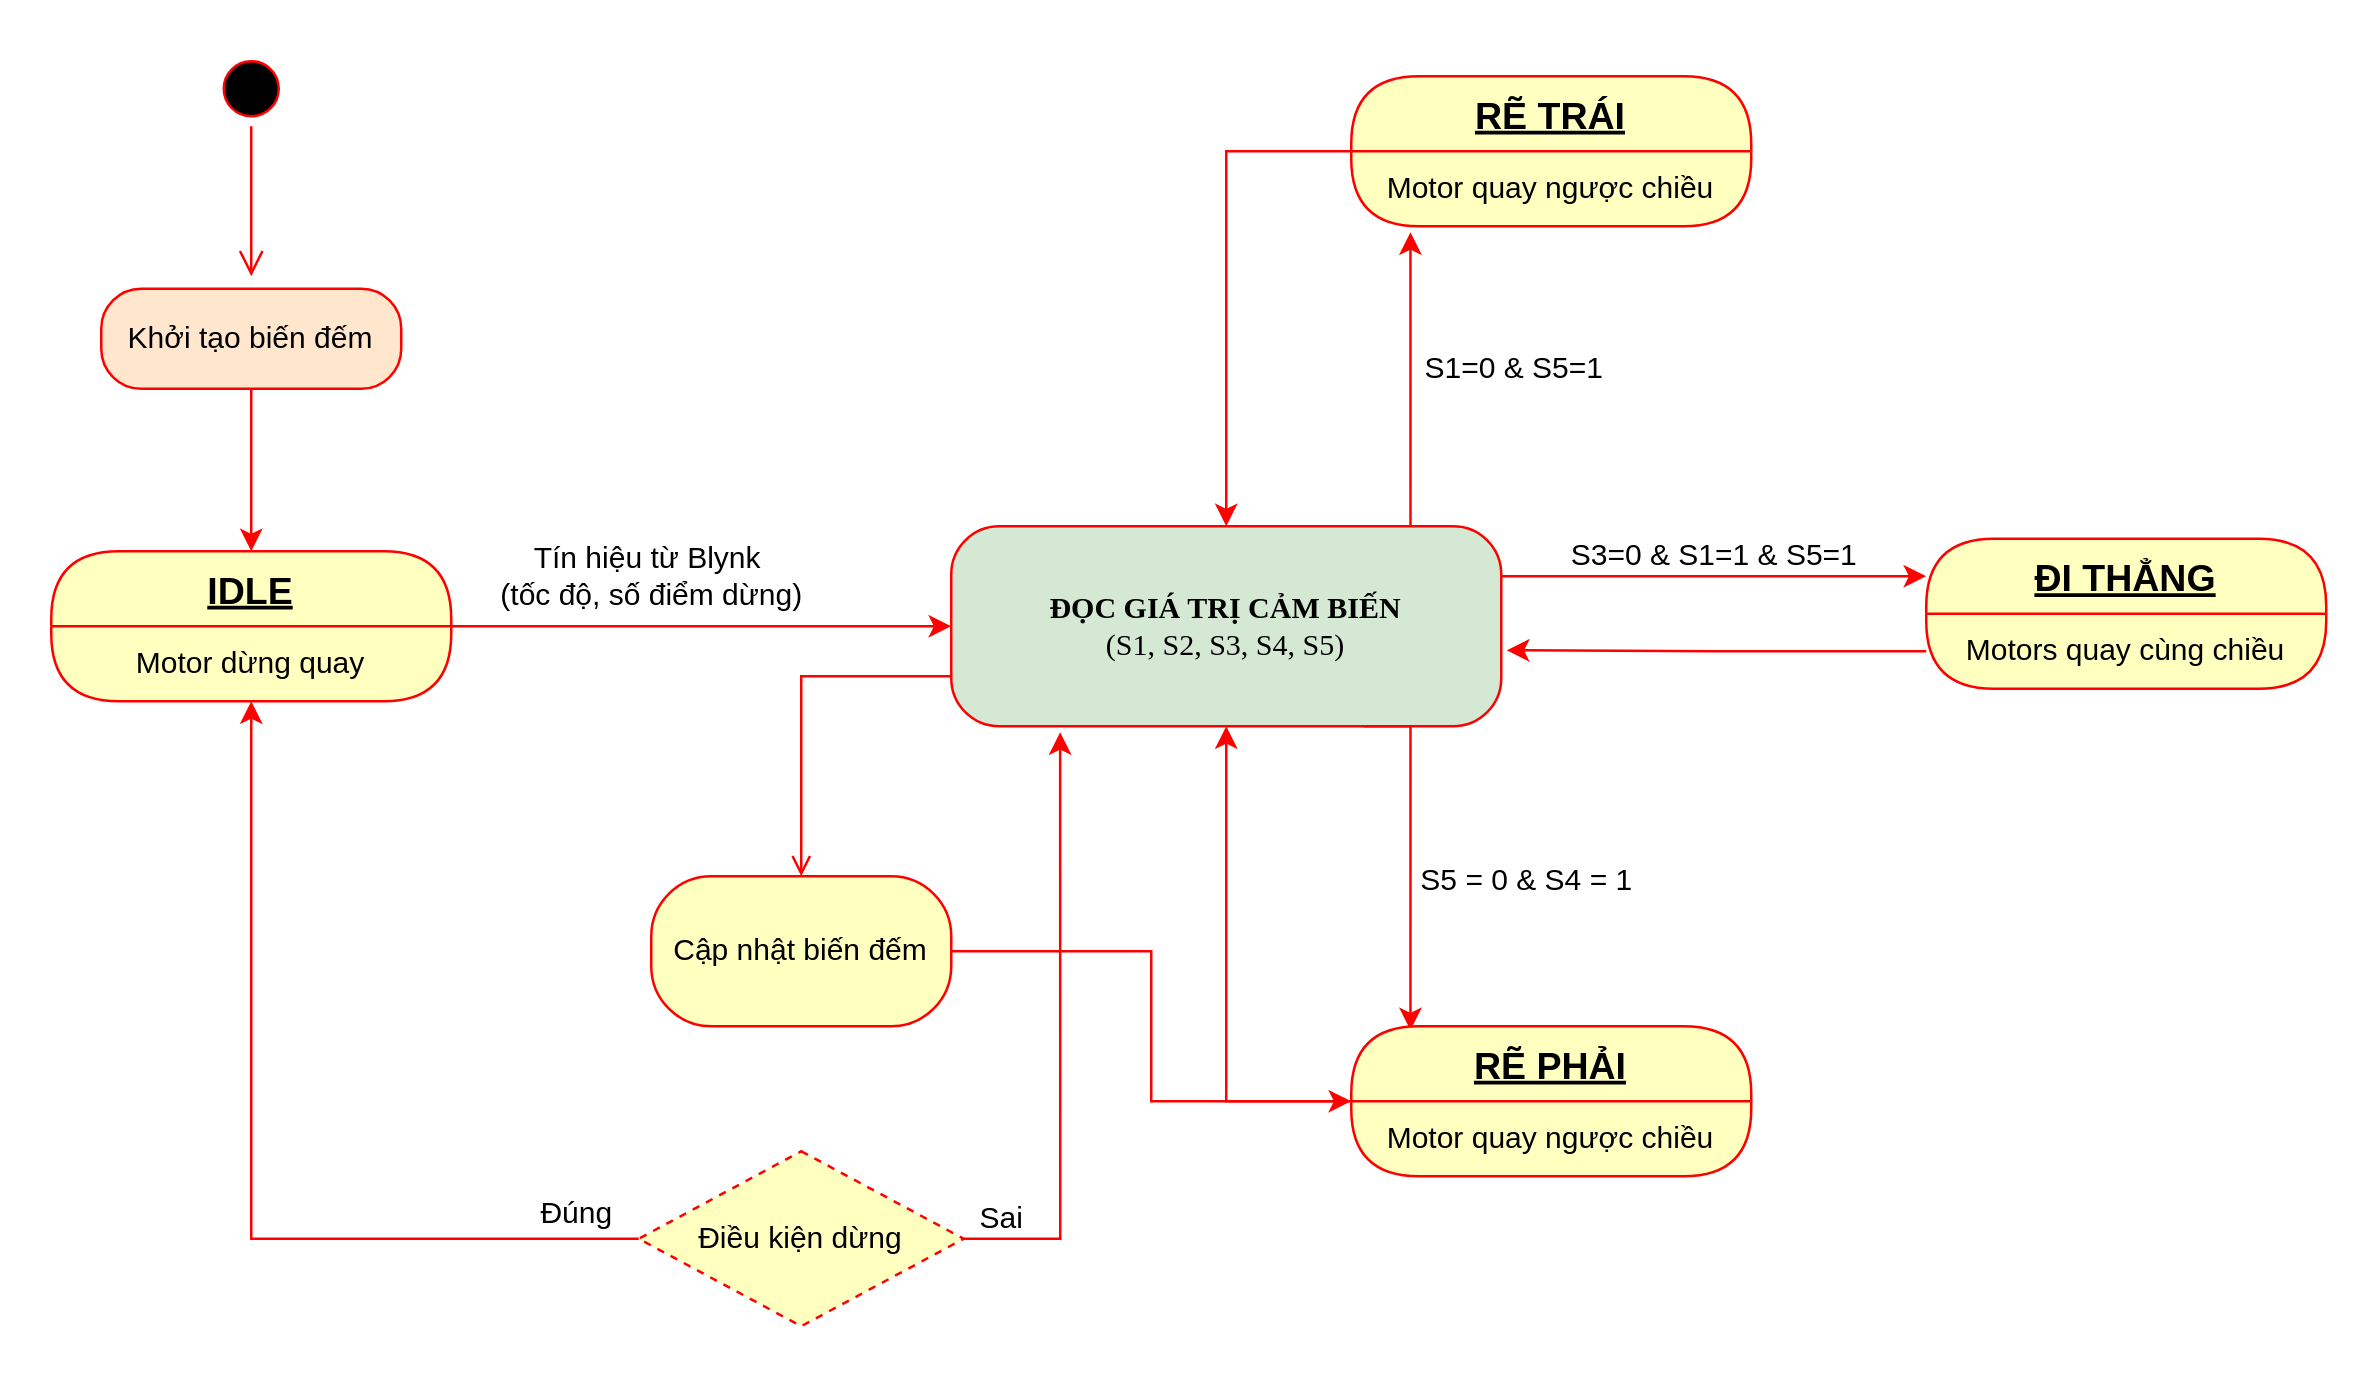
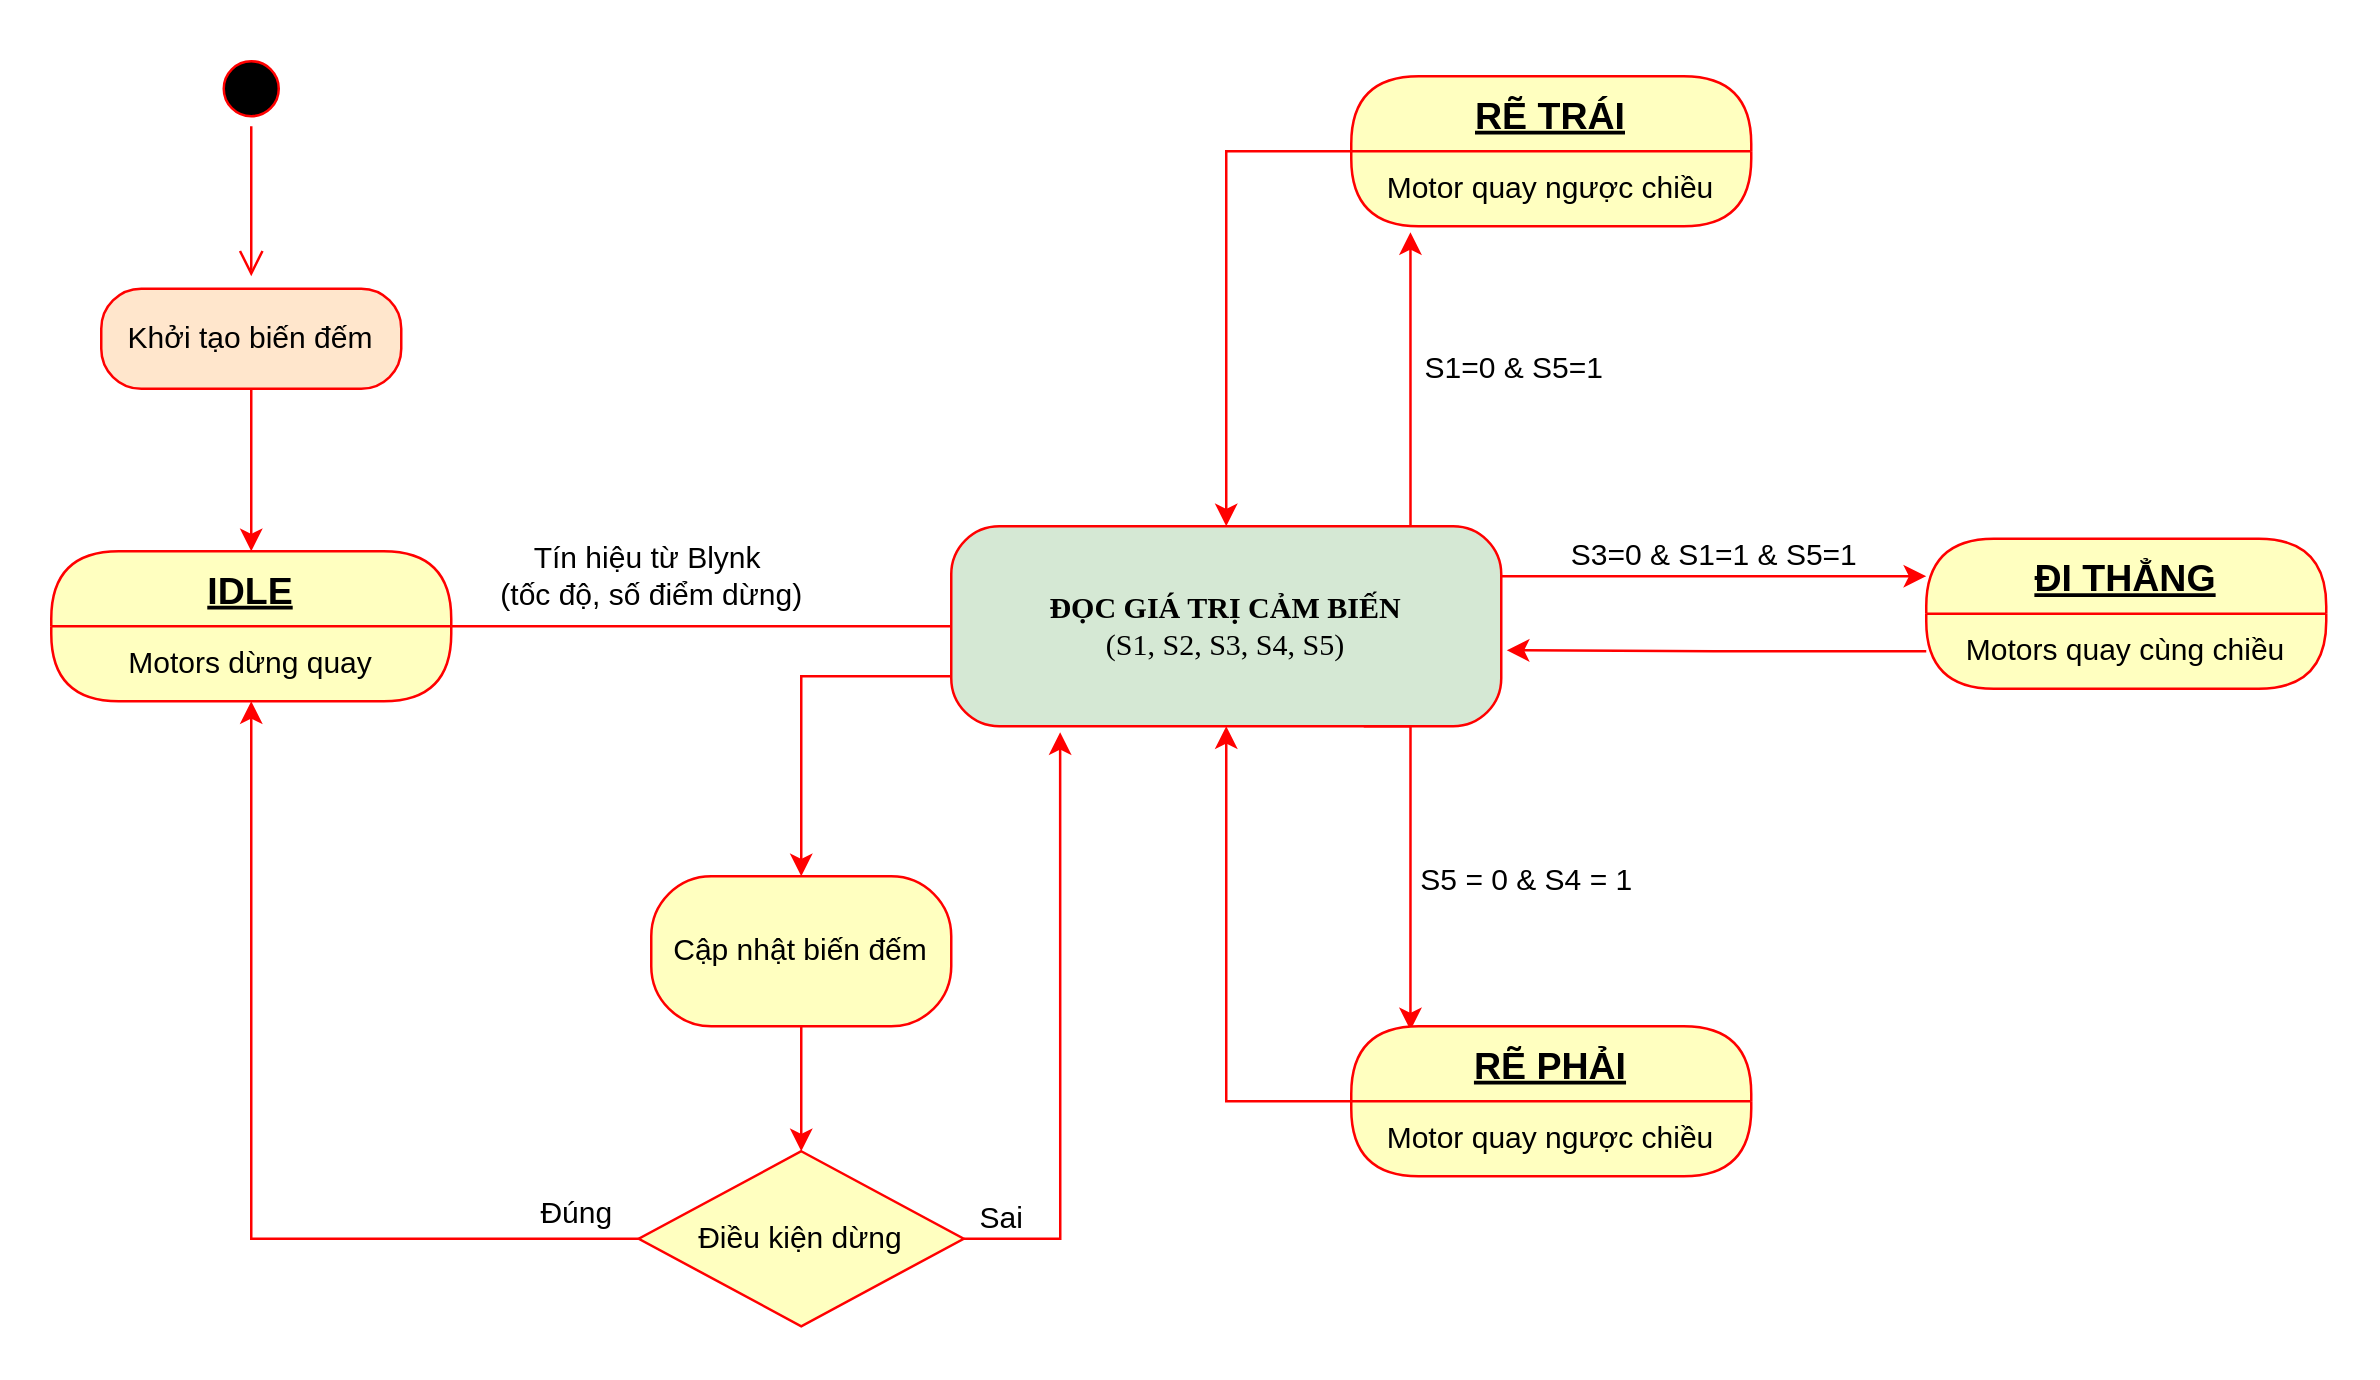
edge "IDLE" -> "ĐỌC GIÁ TRỊ CẢM BIẾN (S1, S2, S3, S4, S5)": arrowhead classic -> none
node "Motor dừng quay": label "Motor dừng quay" -> "Motors dừng quay"
edge "ĐỌC GIÁ TRỊ CẢM BIẾN (S1, S2, S3, S4, S5)" -> "Cập nhật biến đếm": arrowhead open -> classic
edge "Cập nhật biến đếm" -> "RẼ PHẢI": now "Cập nhật biến đếm" -> "Điều kiện dừng"
node "Điều kiện dừng": style dashed -> solid
